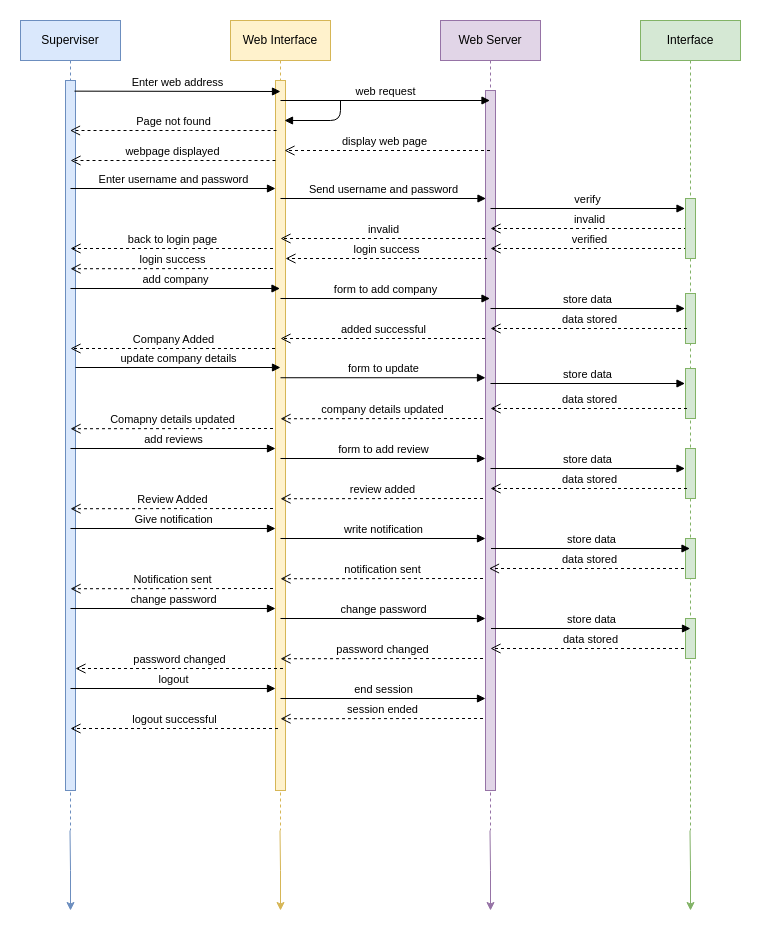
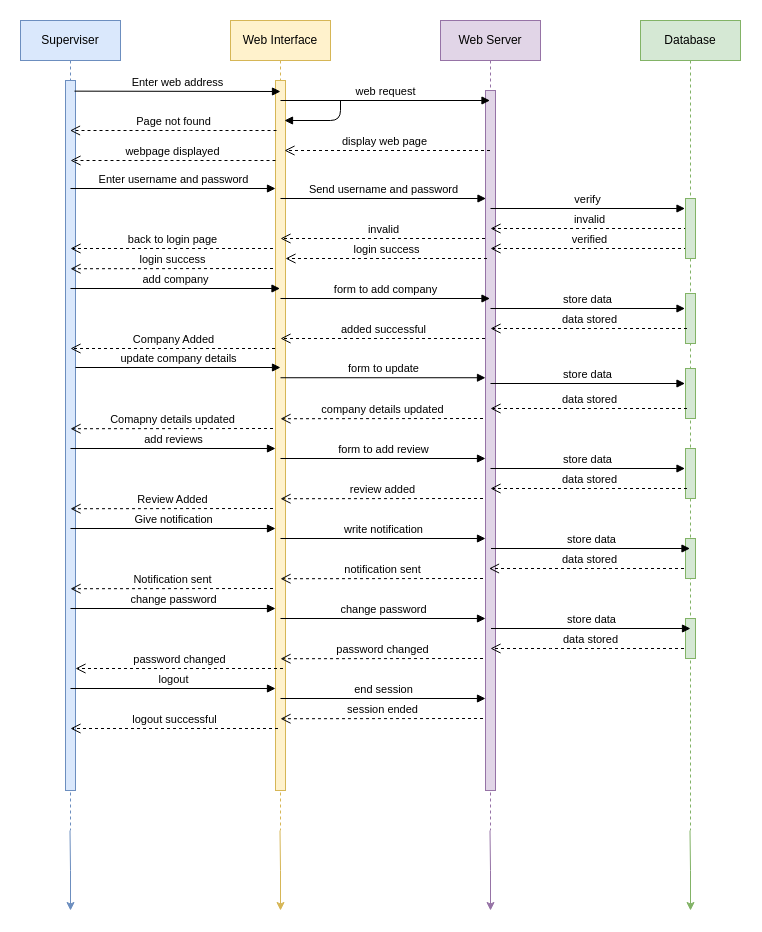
node "Interface": label "Interface" -> "Database"
